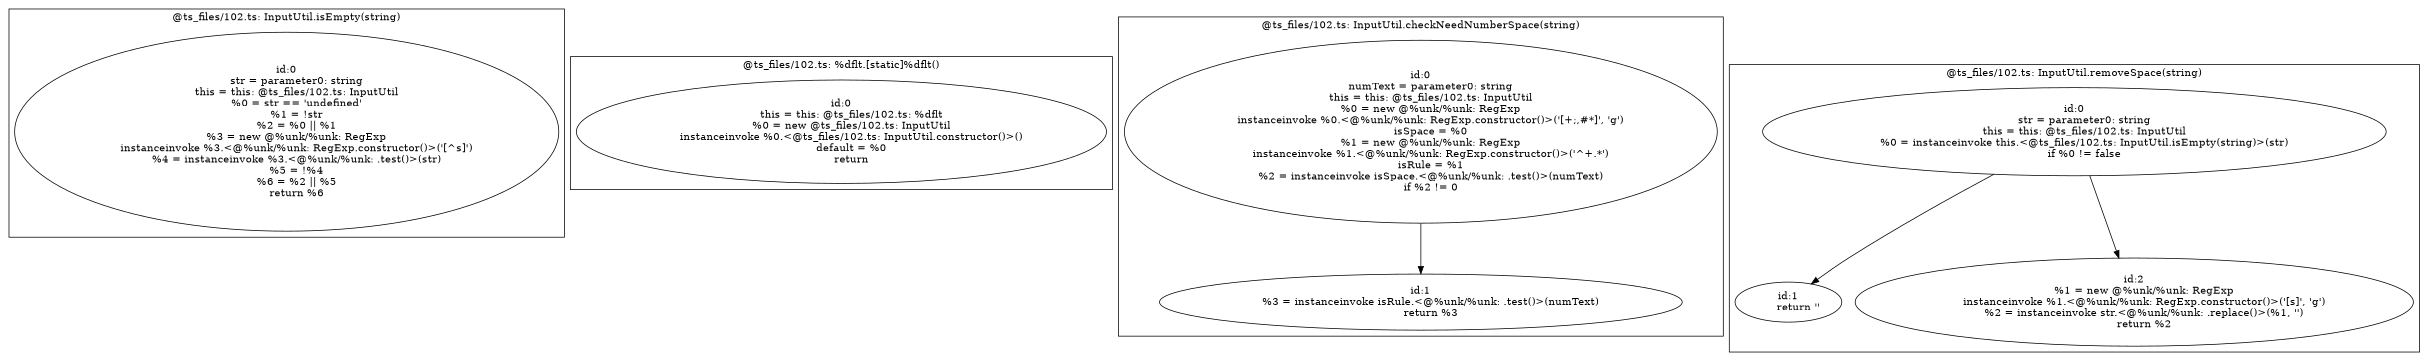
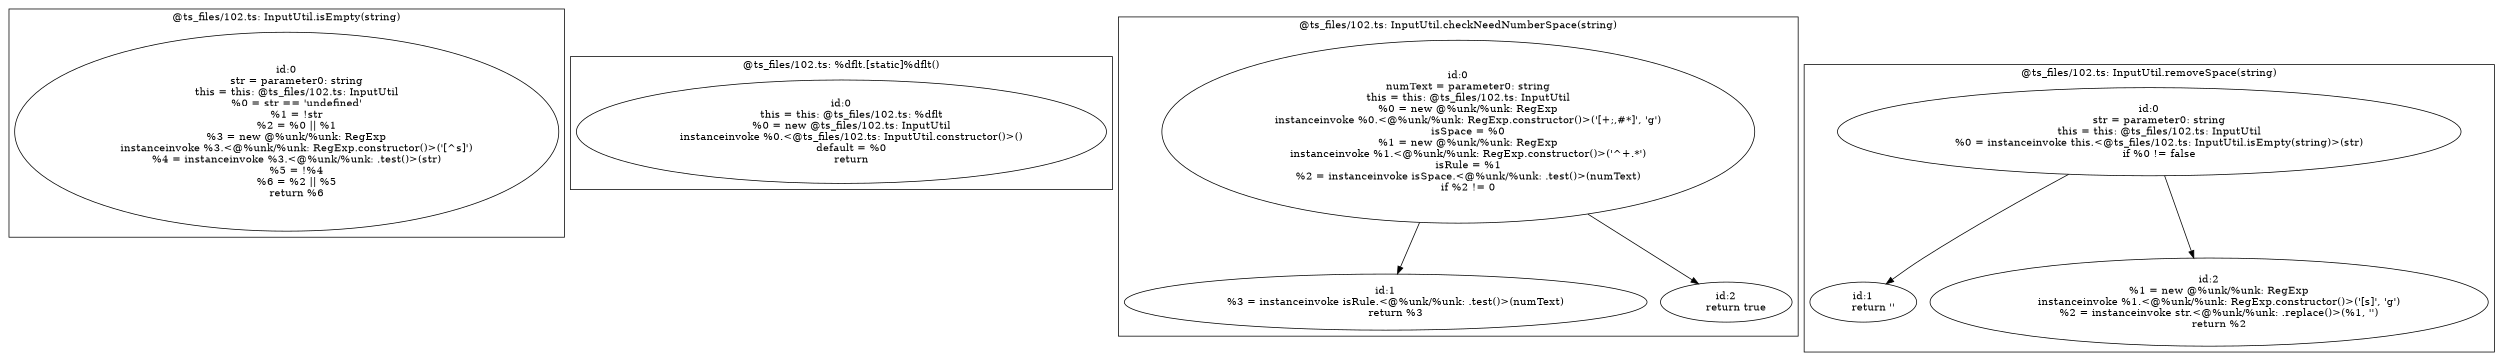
node "id:2 return true": added
